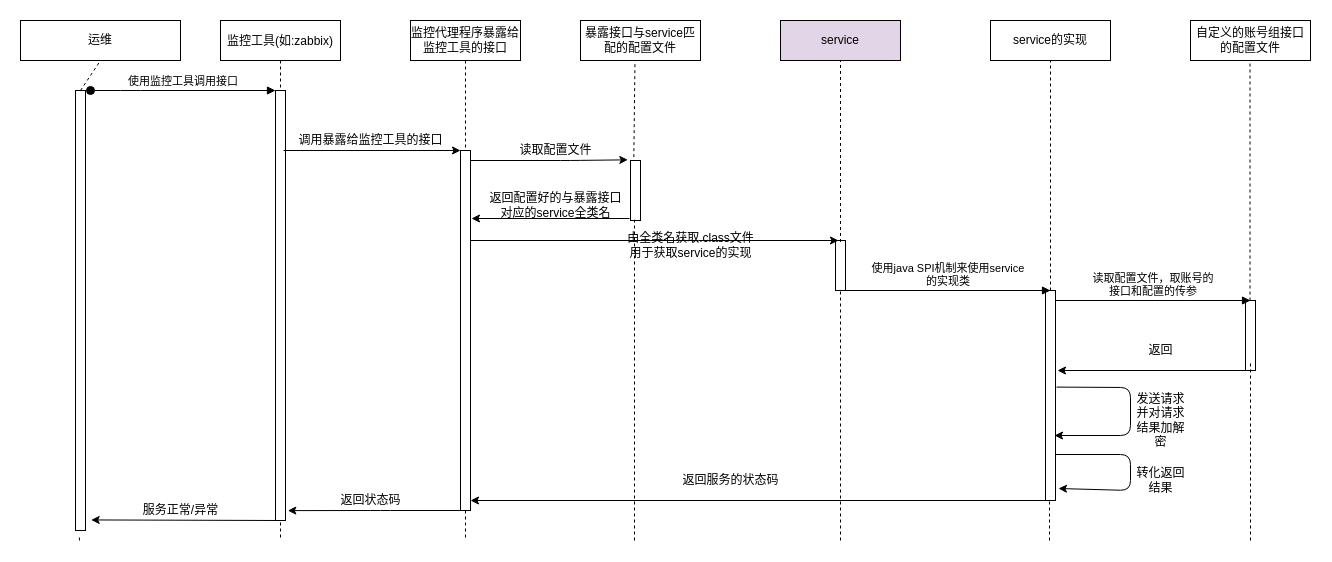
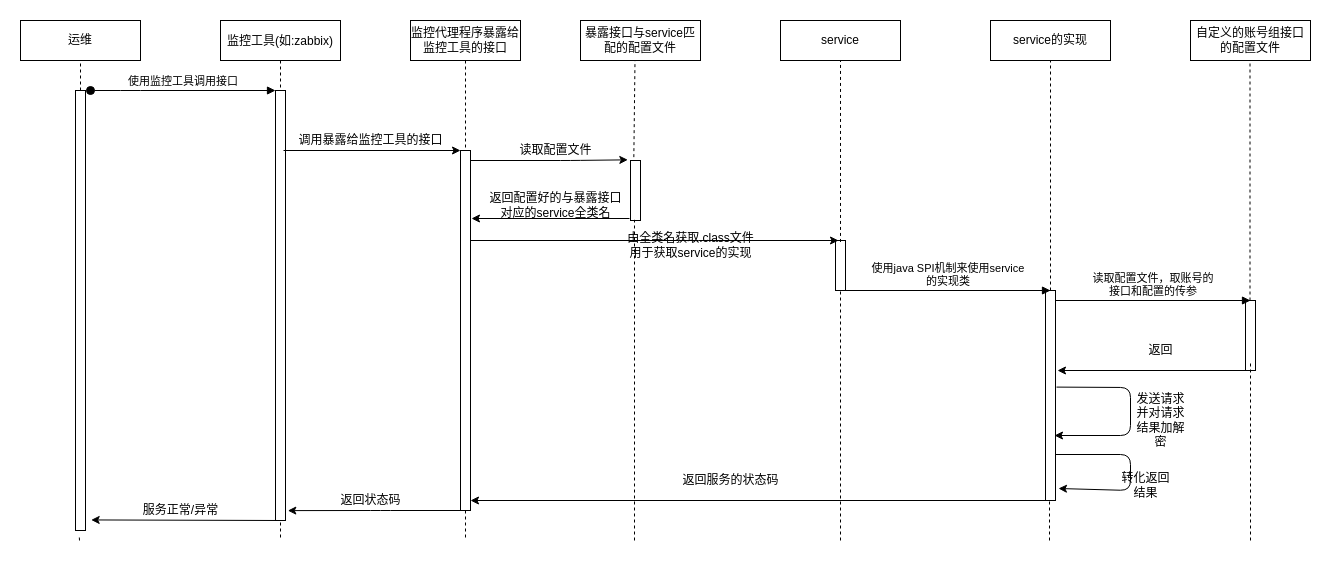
node "运维": size 160x40 -> 120x40
node "service": fillcolor #e1d5e7 -> #ffffff
node "转化返回 结果": moved (1161, 481) -> (1146, 486)
